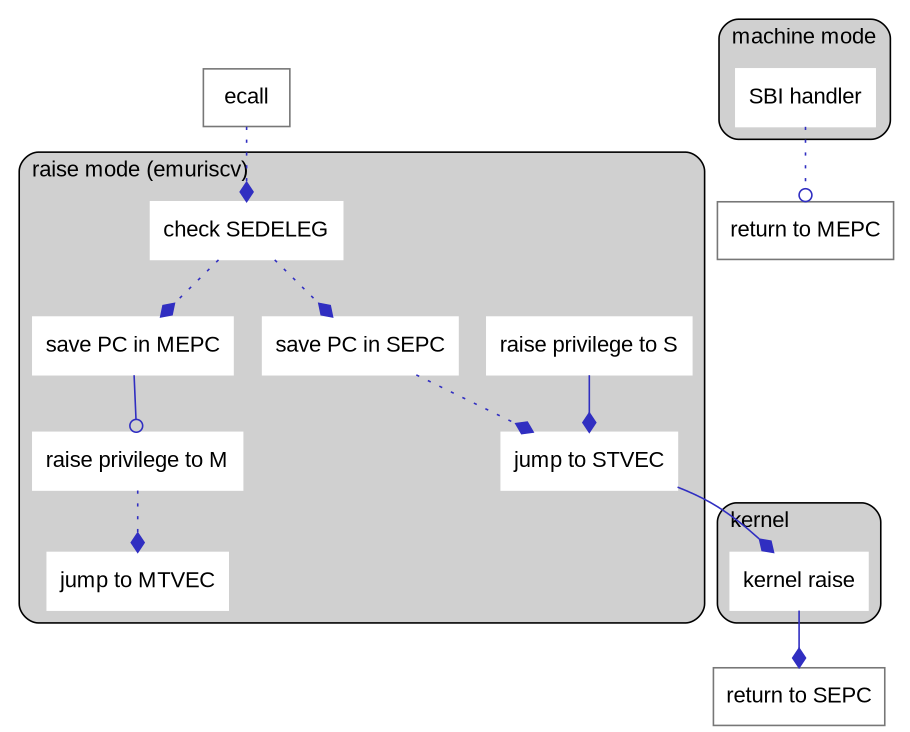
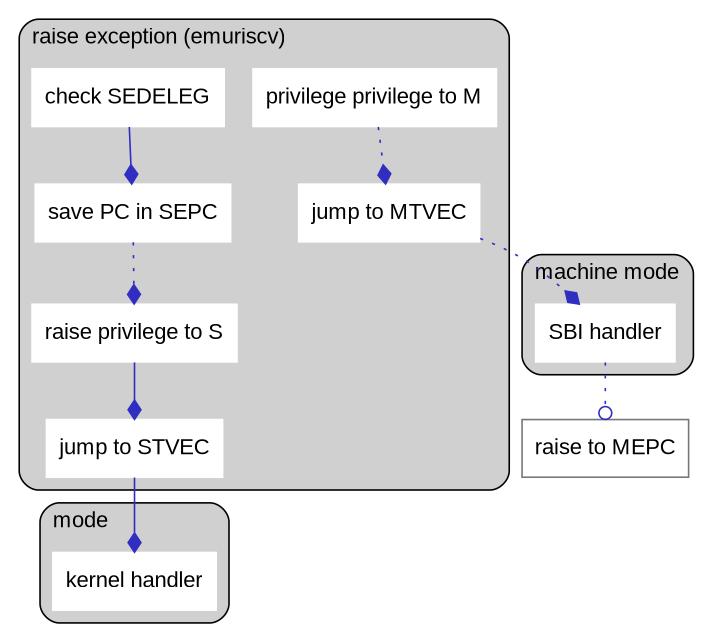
node "ecall": removed
cluster "raise mode (emuriscv)": label "raise mode (emuriscv)" -> "raise exception (emuriscv)"
node "return to MEPC": label "return to MEPC" -> "raise to MEPC"
edge "jump to MTVEC" -> "SBI handler": added
edge "check SEDELEG" -> "save PC in SEPC": style dotted -> solid
node "save PC in MEPC": removed
edge "save PC in SEPC" -> "jump to STVEC": now "save PC in SEPC" -> "raise privilege to S"
node "raise privilege to M": label "raise privilege to M" -> "privilege privilege to M"
cluster "kernel": label "kernel" -> "mode"
node "kernel raise": label "kernel raise" -> "kernel handler"
node "return to SEPC": removed
